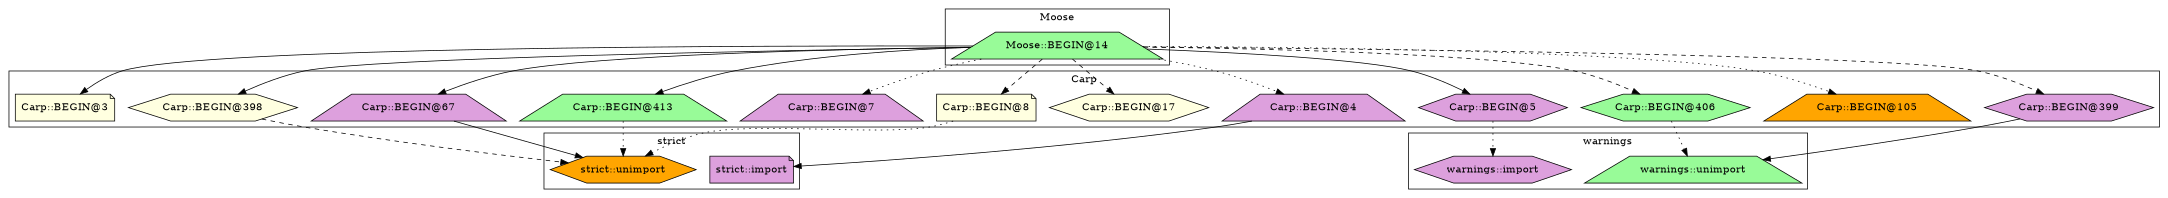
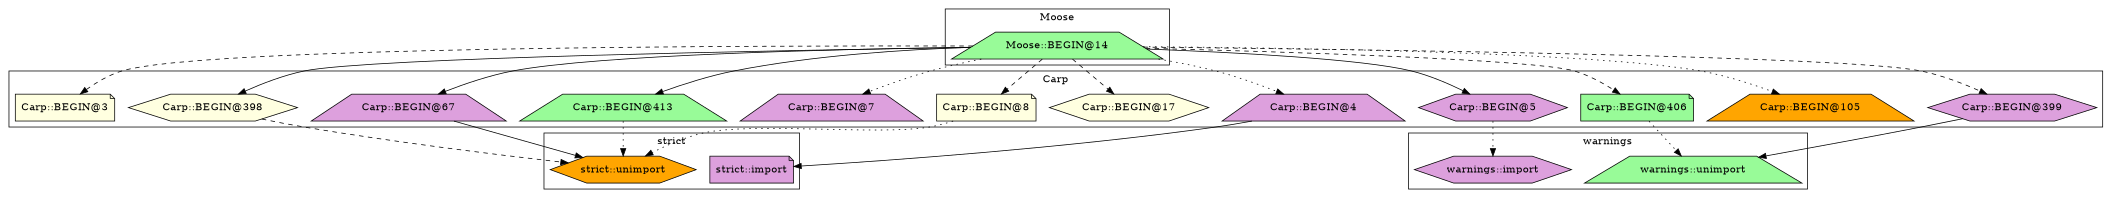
edge "Moose::BEGIN@14" -> "Carp::BEGIN@3": style solid -> dashed
node "Carp::BEGIN@406": shape hexagon -> note
